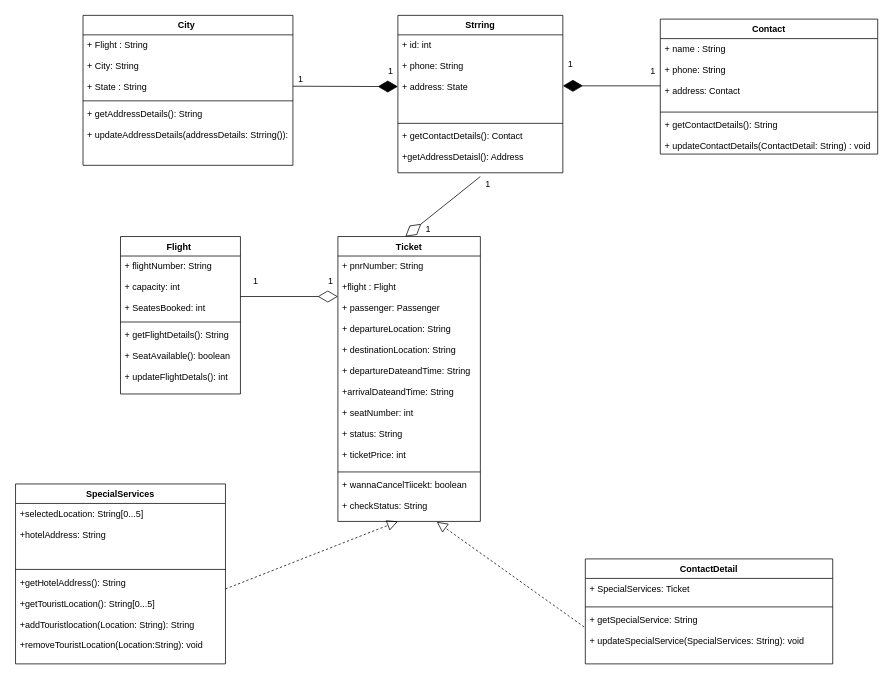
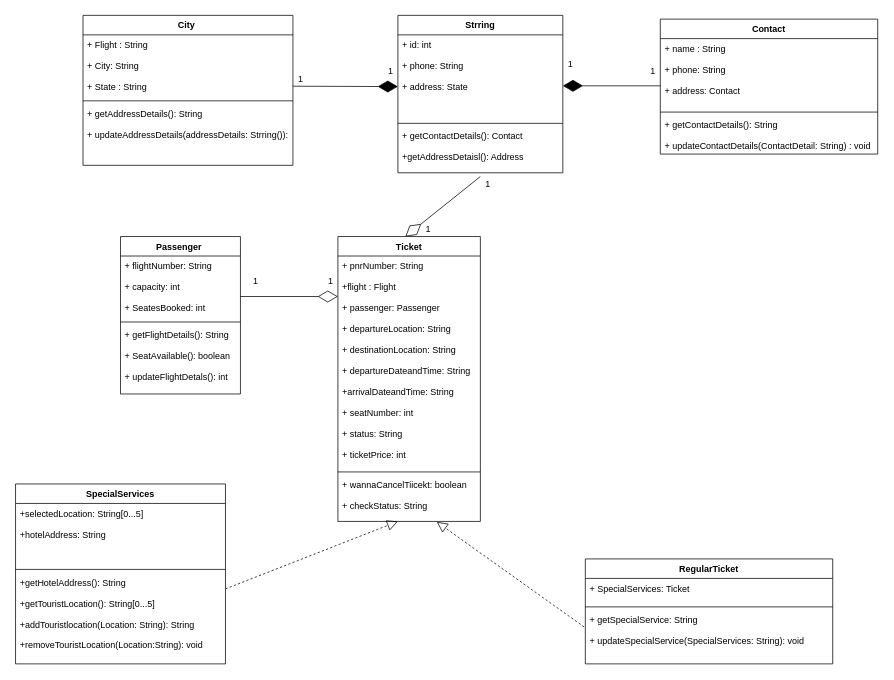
node "Flight": label "Flight" -> "Passenger"
node "ContactDetail": label "ContactDetail" -> "RegularTicket"
